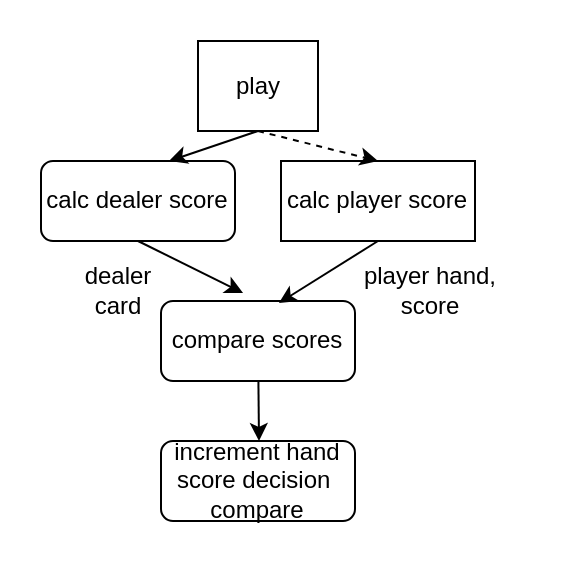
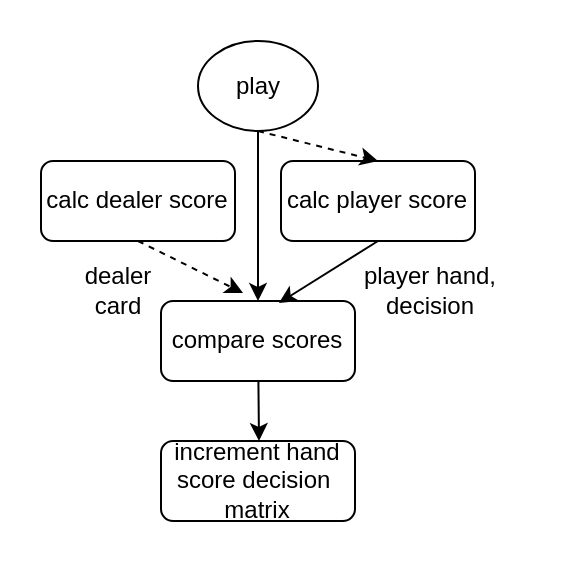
node "play": shape rectangle -> ellipse
edge "play" -> "calc dealer score": now "play" -> "compare scores"
node "calc player score": shape rectangle -> rounded rectangle
edge "calc dealer score" -> "compare scores": style solid -> dashed
node "player hand, score": label "player hand, score" -> "player hand, decision"
node "increment hand score decision compare": label "increment hand score decision compare" -> "increment hand score decision matrix"
